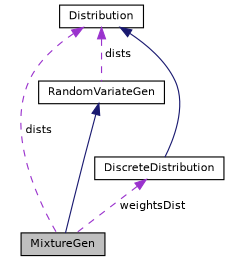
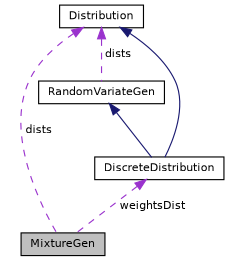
edge "MixtureGen" -> "RandomVariateGen": now "DiscreteDistribution" -> "RandomVariateGen"
